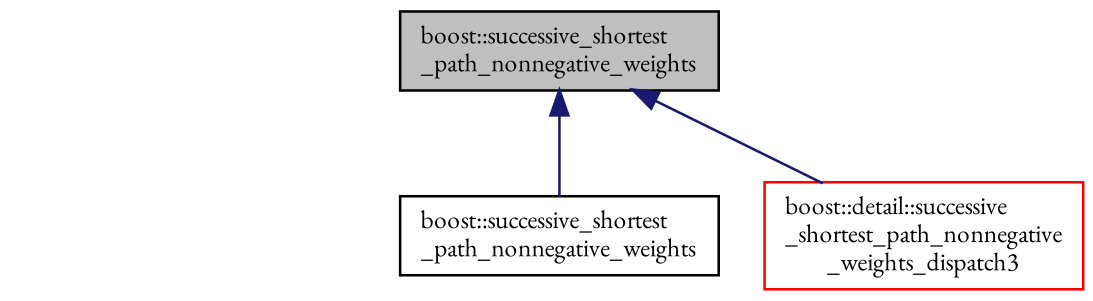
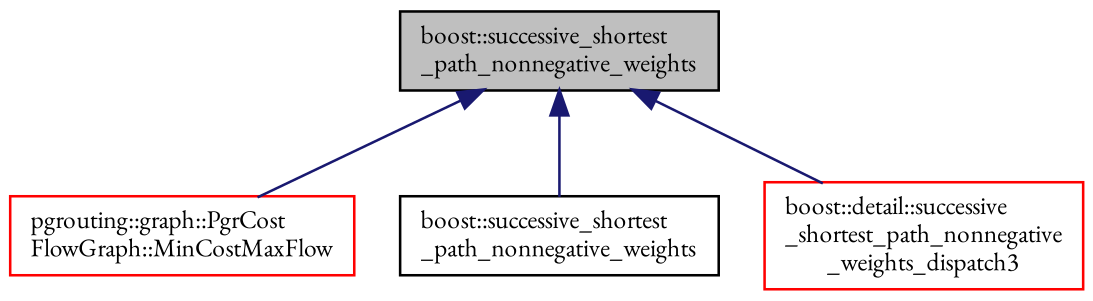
node "pgrouting::graph::PgrCost FlowGraph::MinCostMaxFlow": added
